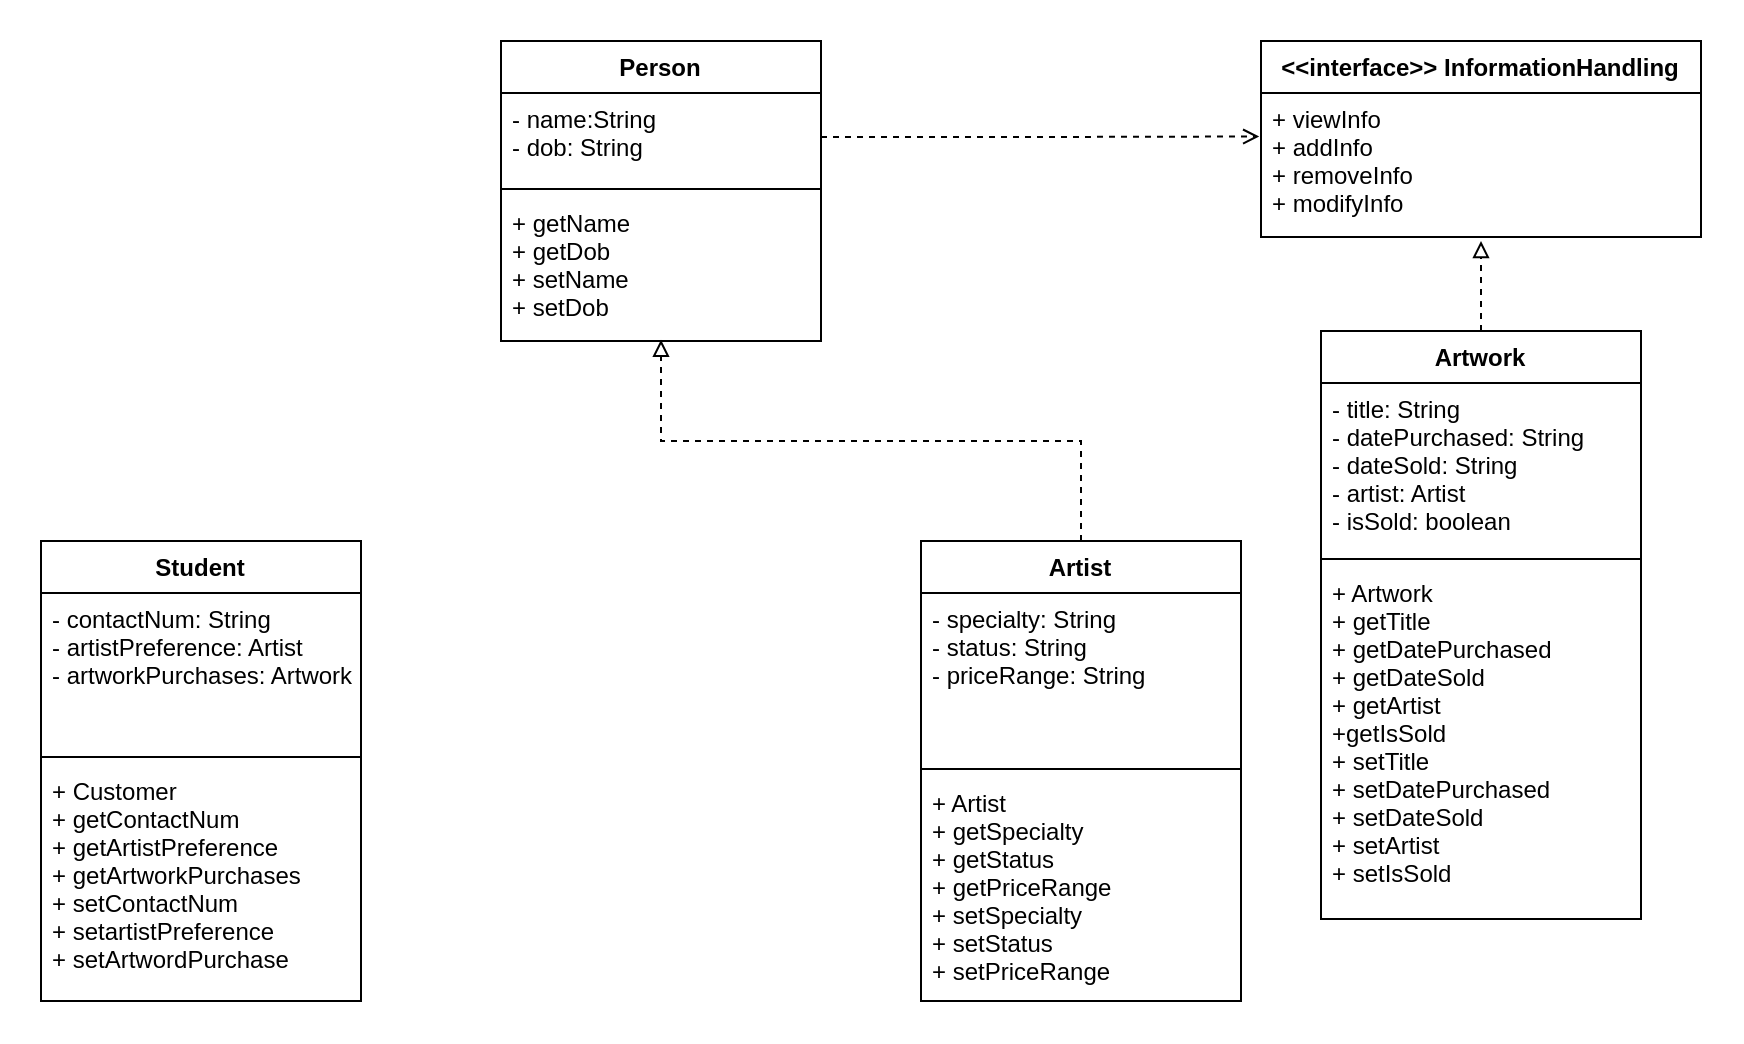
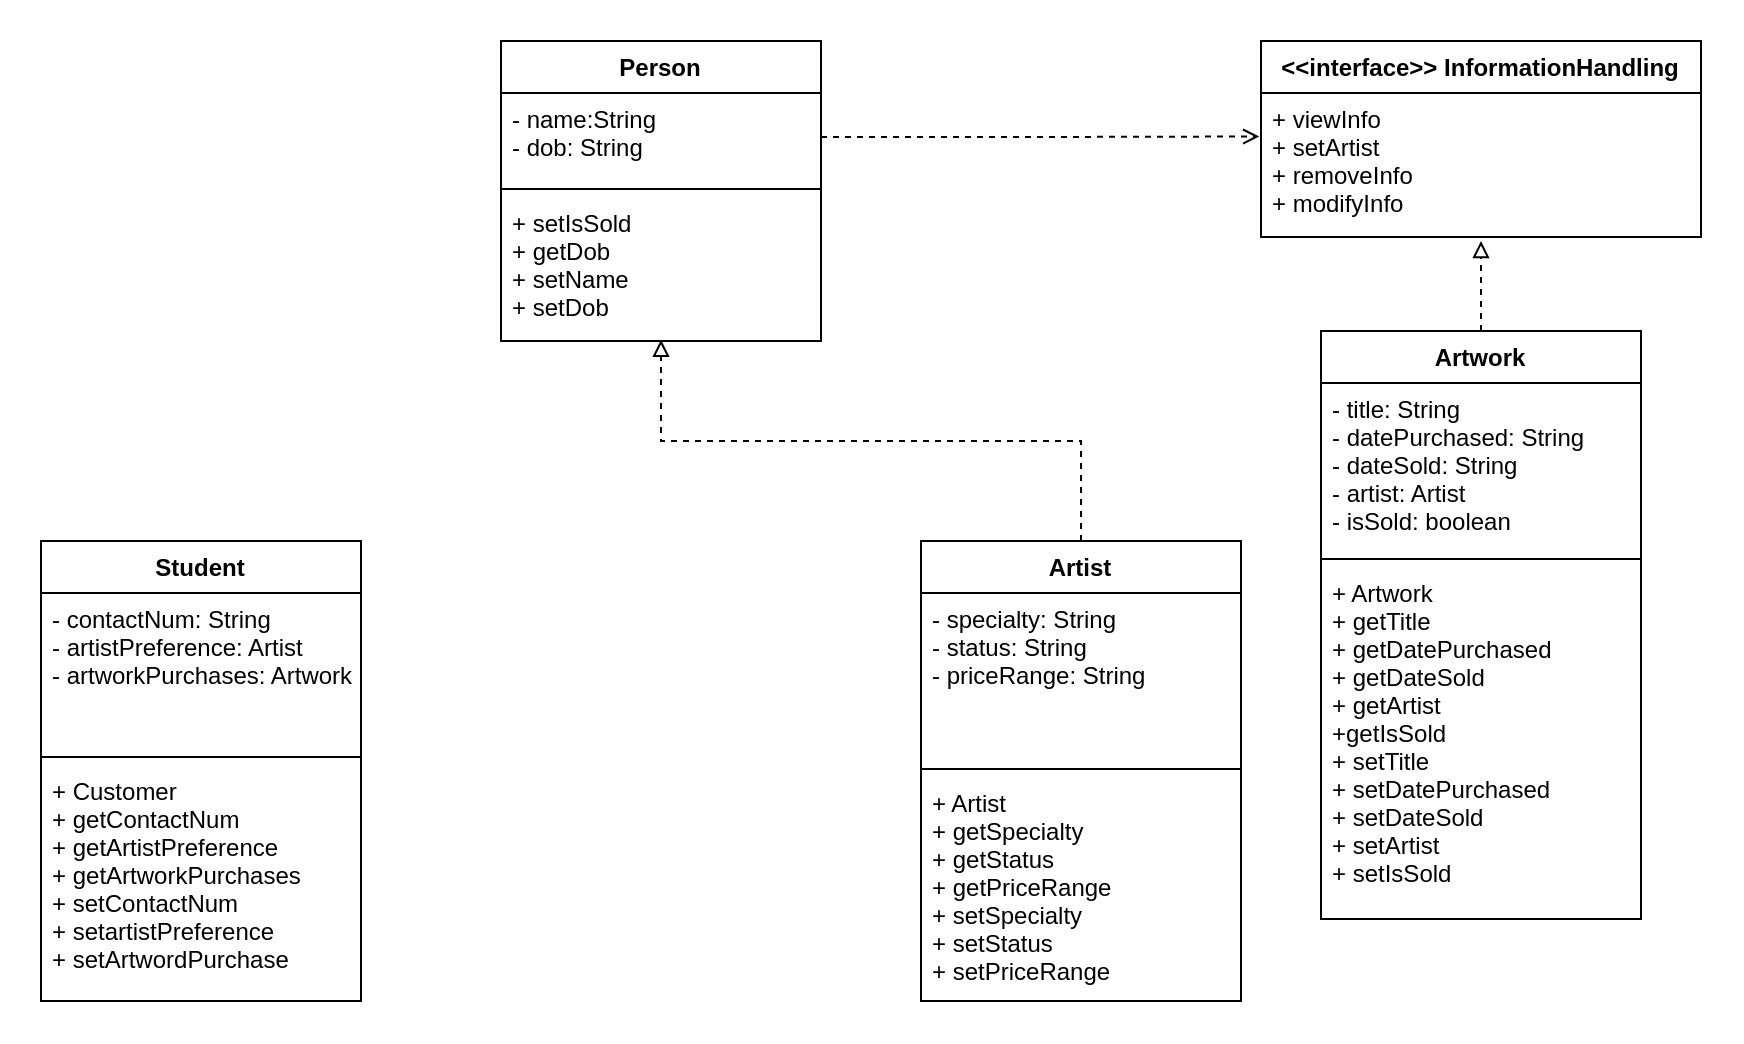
node "+ viewInfo + addInfo + removeInfo + modifyInfo": label "+ viewInfo + addInfo + removeInfo + modifyInfo" -> "+ viewInfo + setArtist + removeInfo + modifyInfo"
node "+ getName + getDob + setName + setDob": label "+ getName + getDob + setName + setDob" -> "+ setIsSold + getDob + setName + setDob"
